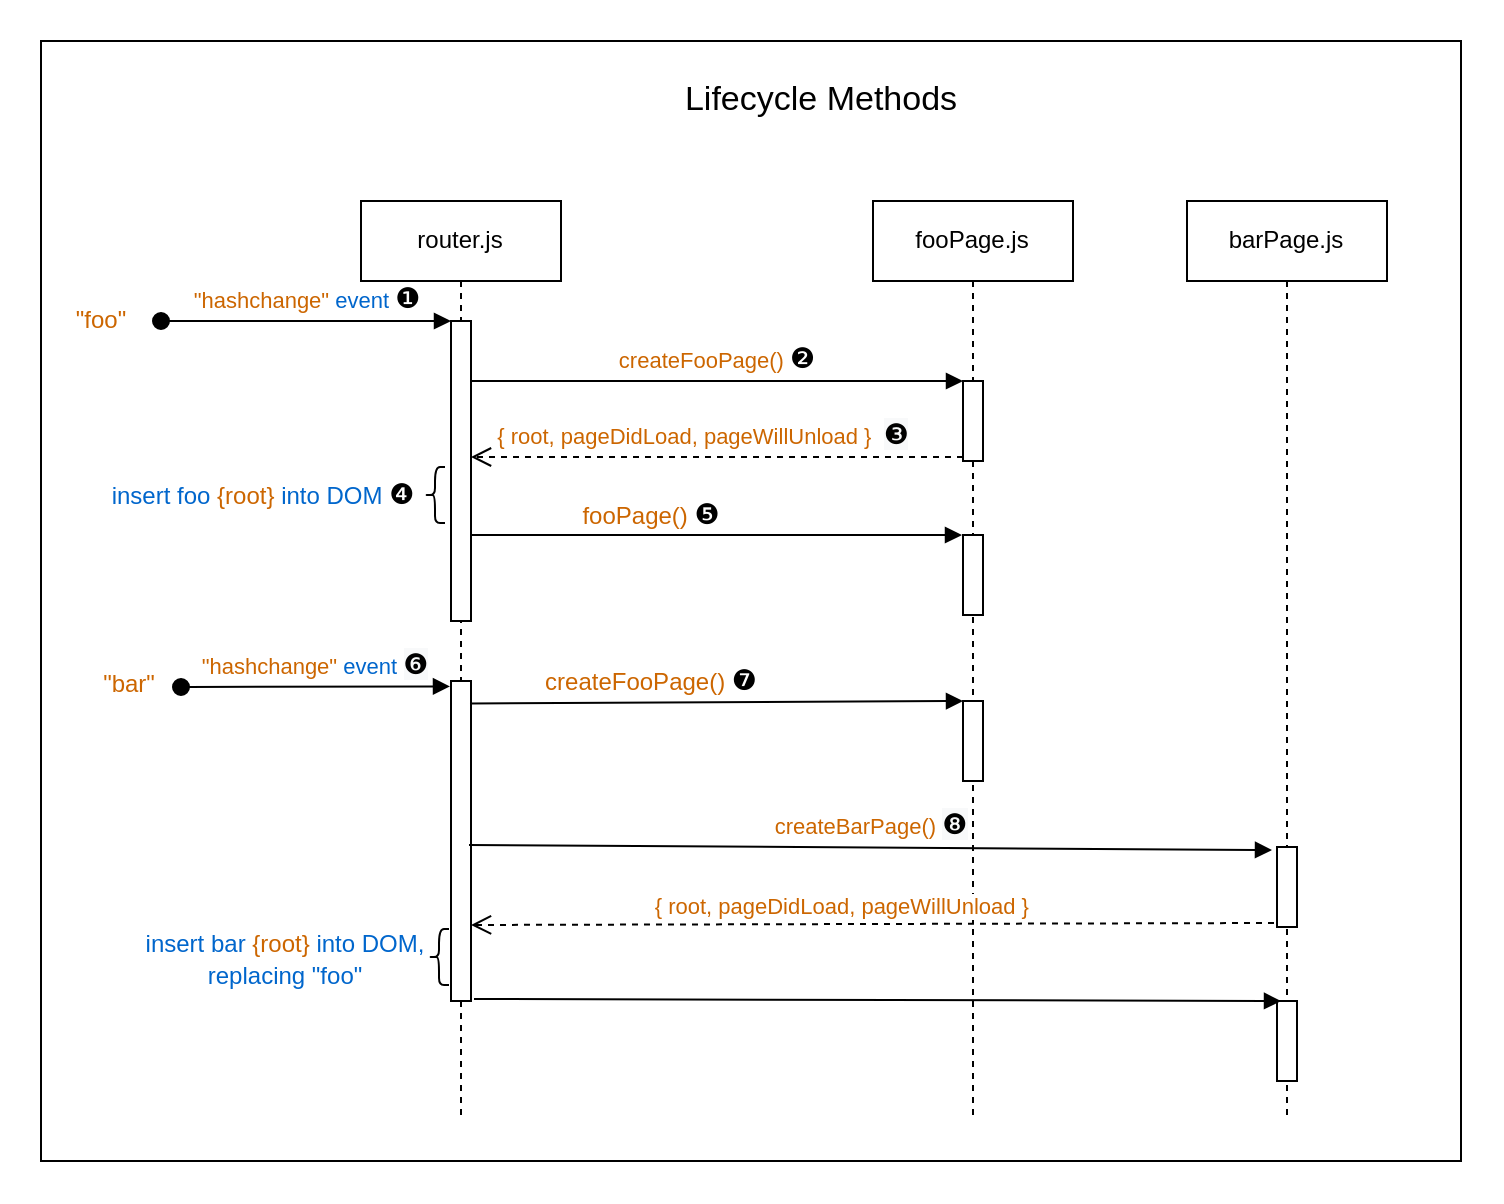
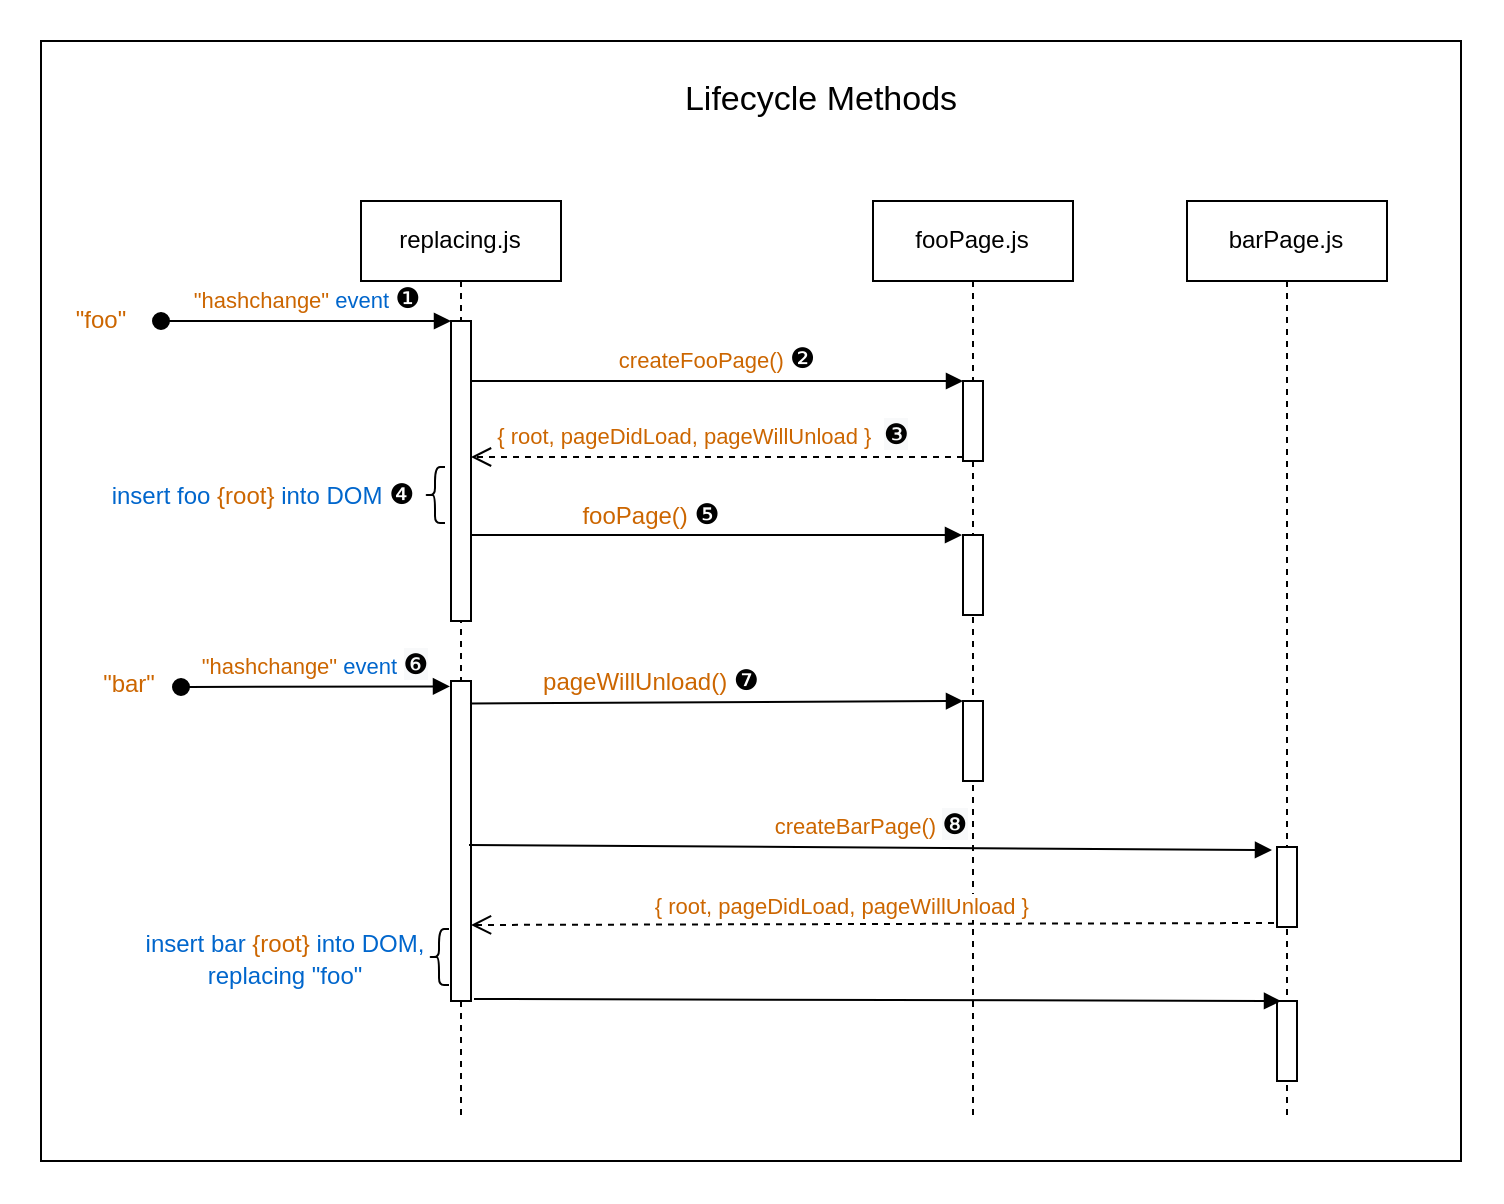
node "router.js": label "router.js" -> "replacing.js"
node "createFooPage() ❼": label "createFooPage() ❼" -> "pageWillUnload() ❼"
